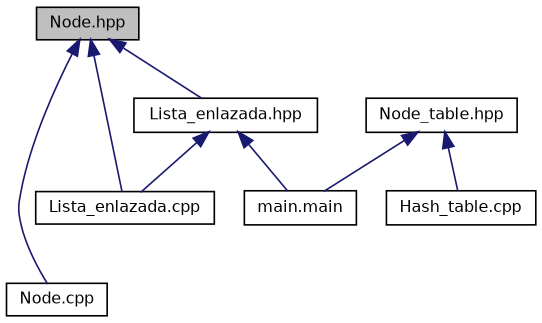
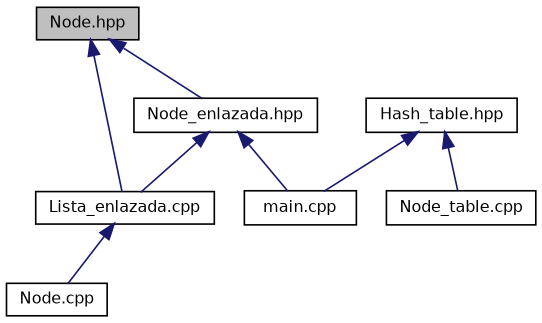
node "Lista_enlazada.hpp": label "Lista_enlazada.hpp" -> "Node_enlazada.hpp"
node "Node_table.hpp": label "Node_table.hpp" -> "Hash_table.hpp"
edge "Node.cpp" -> "Node.hpp": now "Node.cpp" -> "Lista_enlazada.cpp"
node "main.main": label "main.main" -> "main.cpp"
node "Hash_table.cpp": label "Hash_table.cpp" -> "Node_table.cpp"
